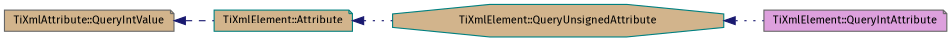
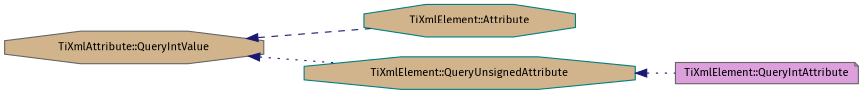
node "TiXmlAttribute::QueryIntValue": shape note -> octagon
node "TiXmlElement::Attribute": shape note -> octagon
edge "TiXmlElement::QueryUnsignedAttribute" -> "TiXmlElement::Attribute": now "TiXmlElement::QueryUnsignedAttribute" -> "TiXmlAttribute::QueryIntValue"
